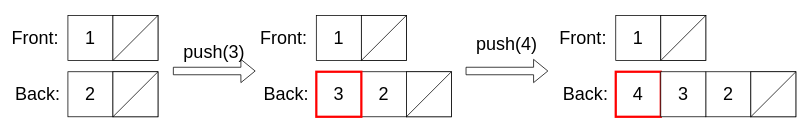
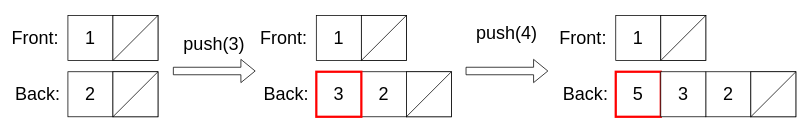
node "push(4)": moved (507, 45) -> (507, 33)
node "push(3)": moved (214, 52) -> (214, 45)
node "4": label "4" -> "5"
